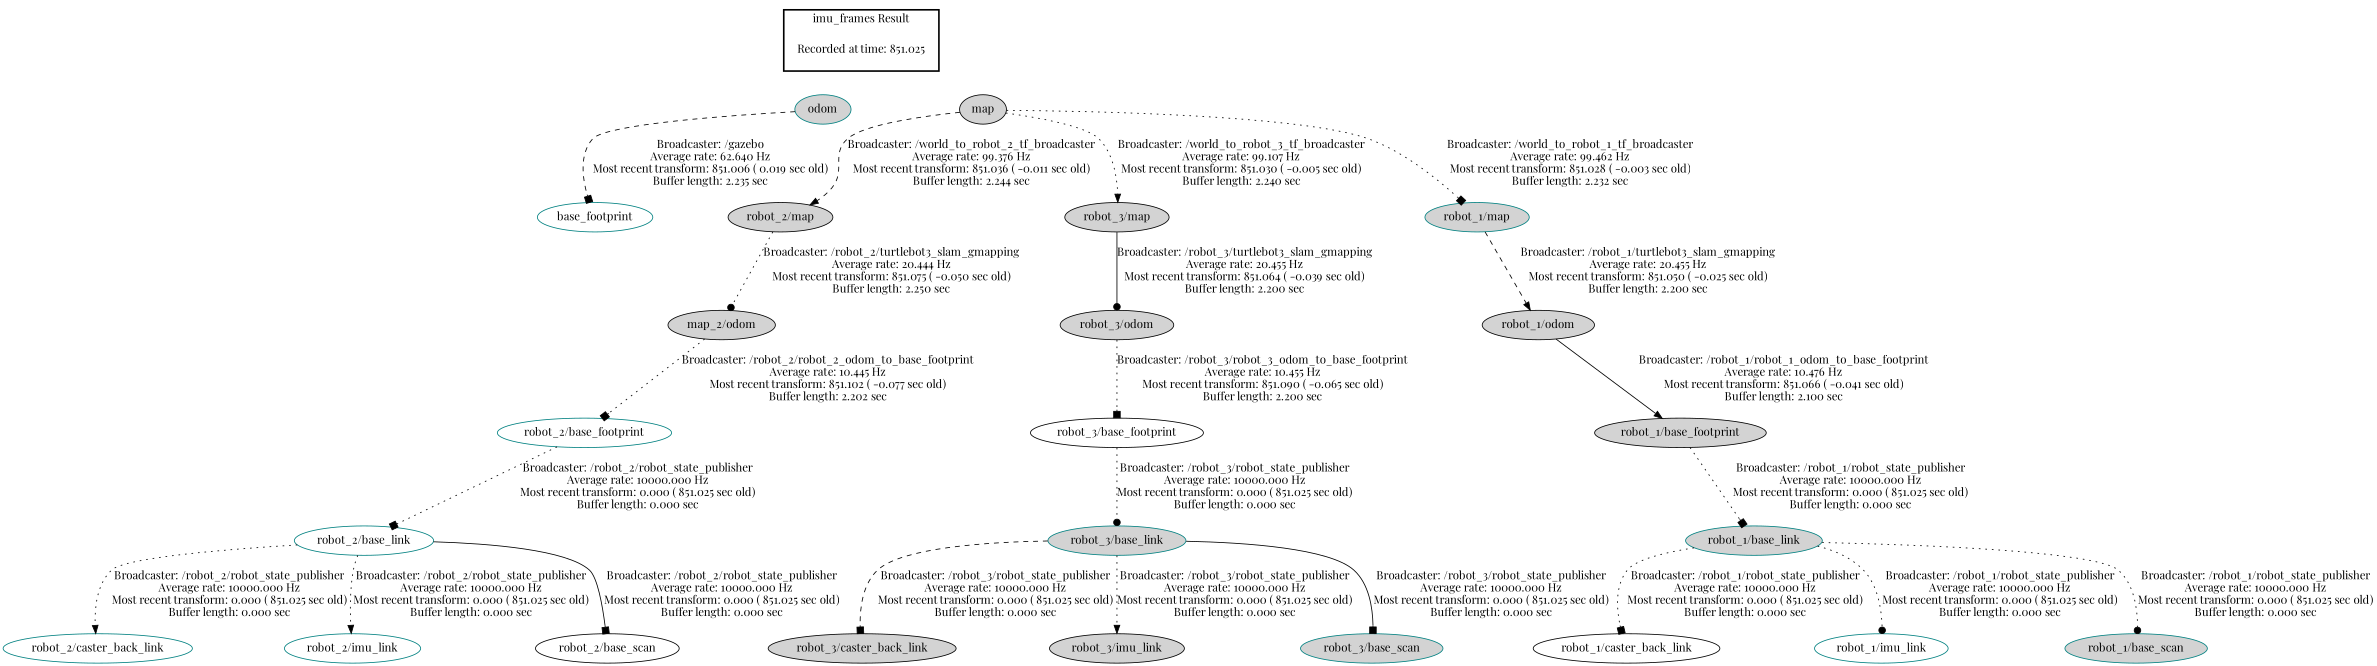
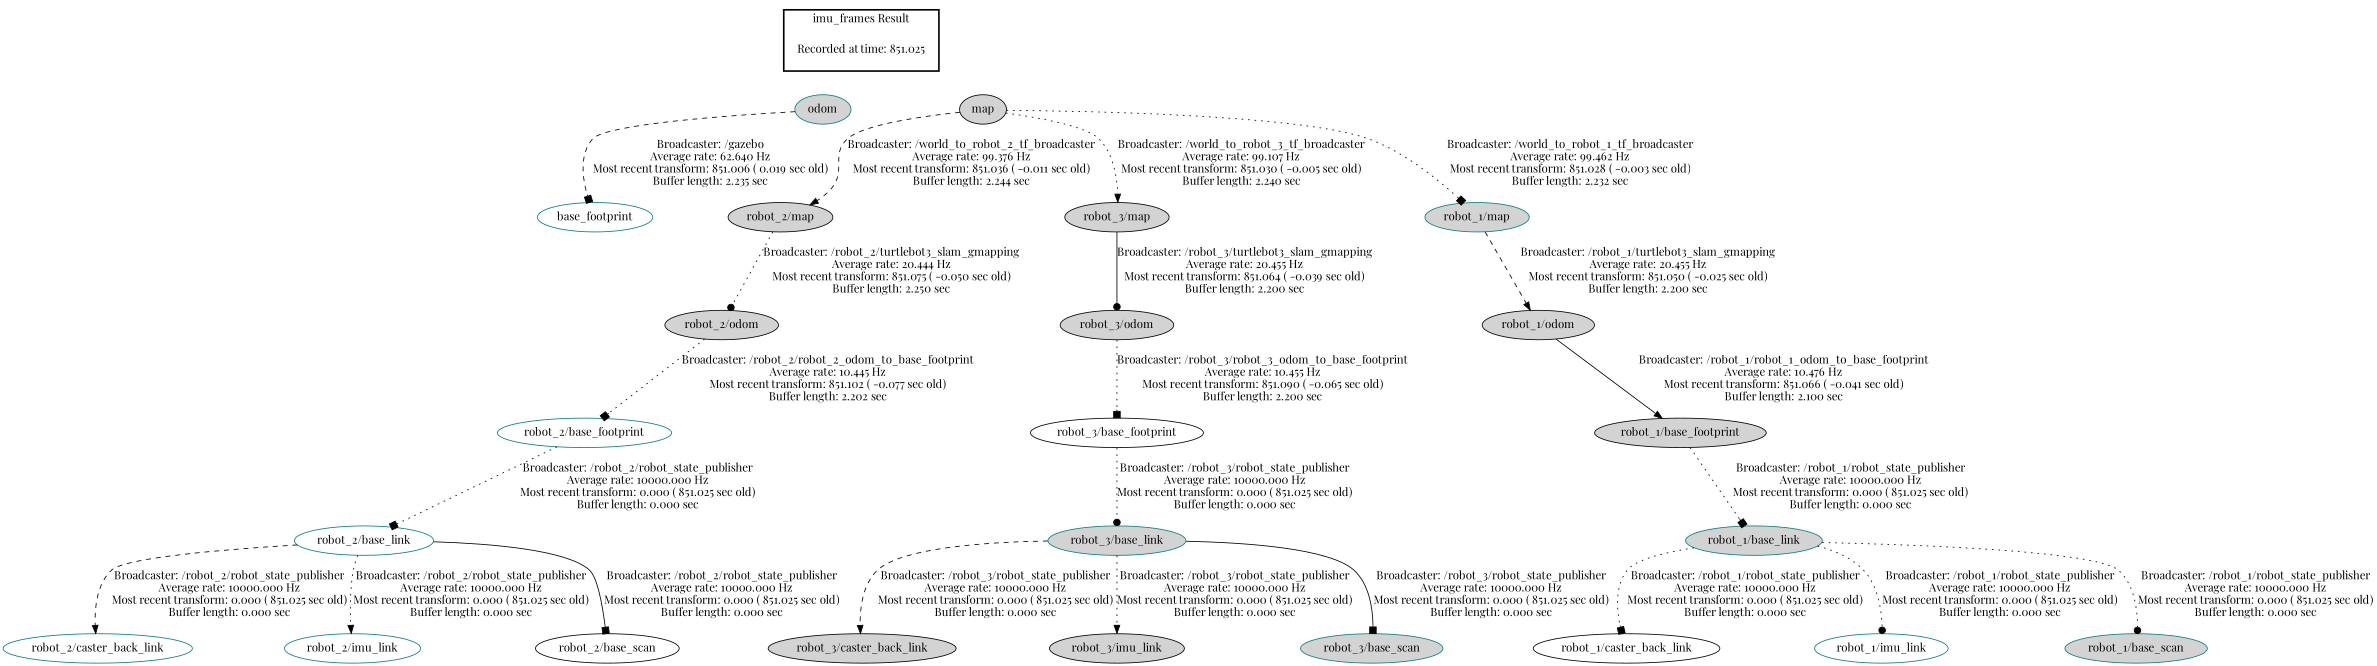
node "map_2/odom": label "map_2/odom" -> "robot_2/odom"
edge "robot_3/base_link" -> "robot_3/caster_back_link": arrowhead box -> normal
edge "robot_2/base_link" -> "robot_2/caster_back_link": style dotted -> dashed
